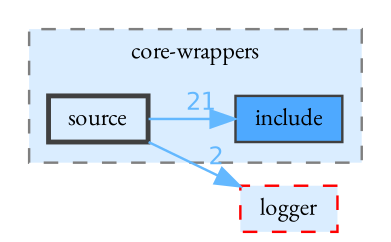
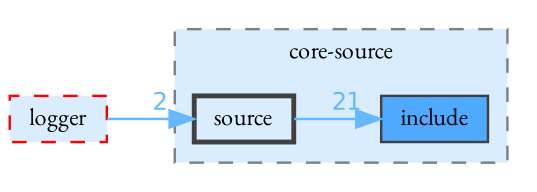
cluster "core-wrappers": label "core-wrappers" -> "core-source"
edge "source" -> "logger": reversed
